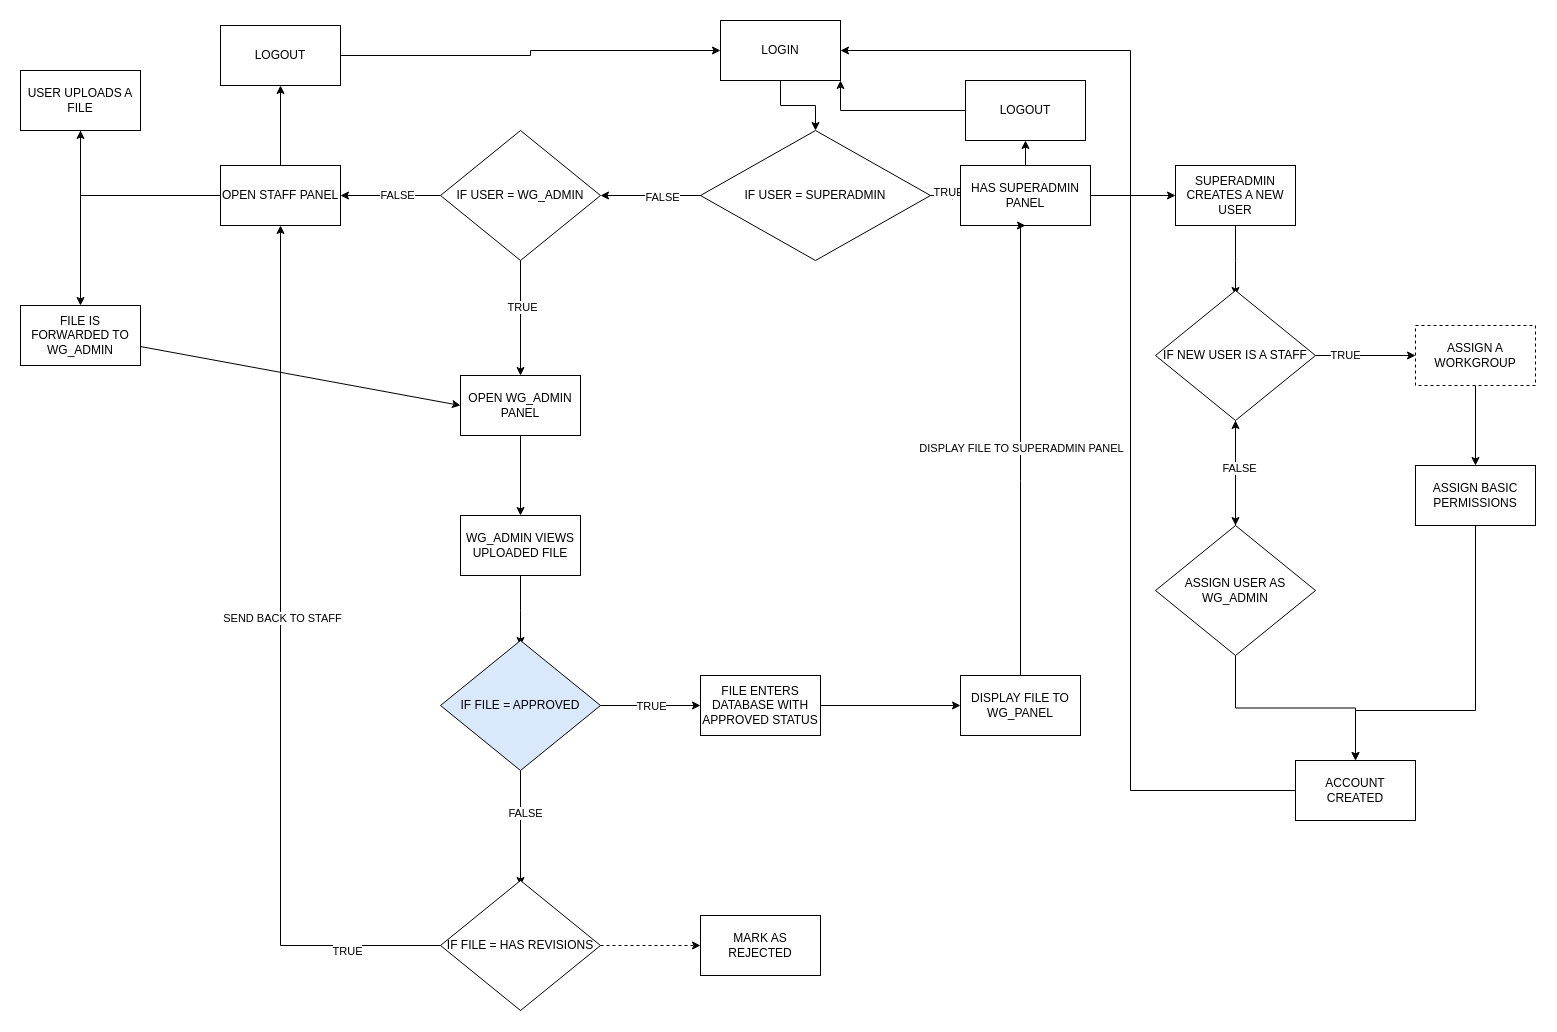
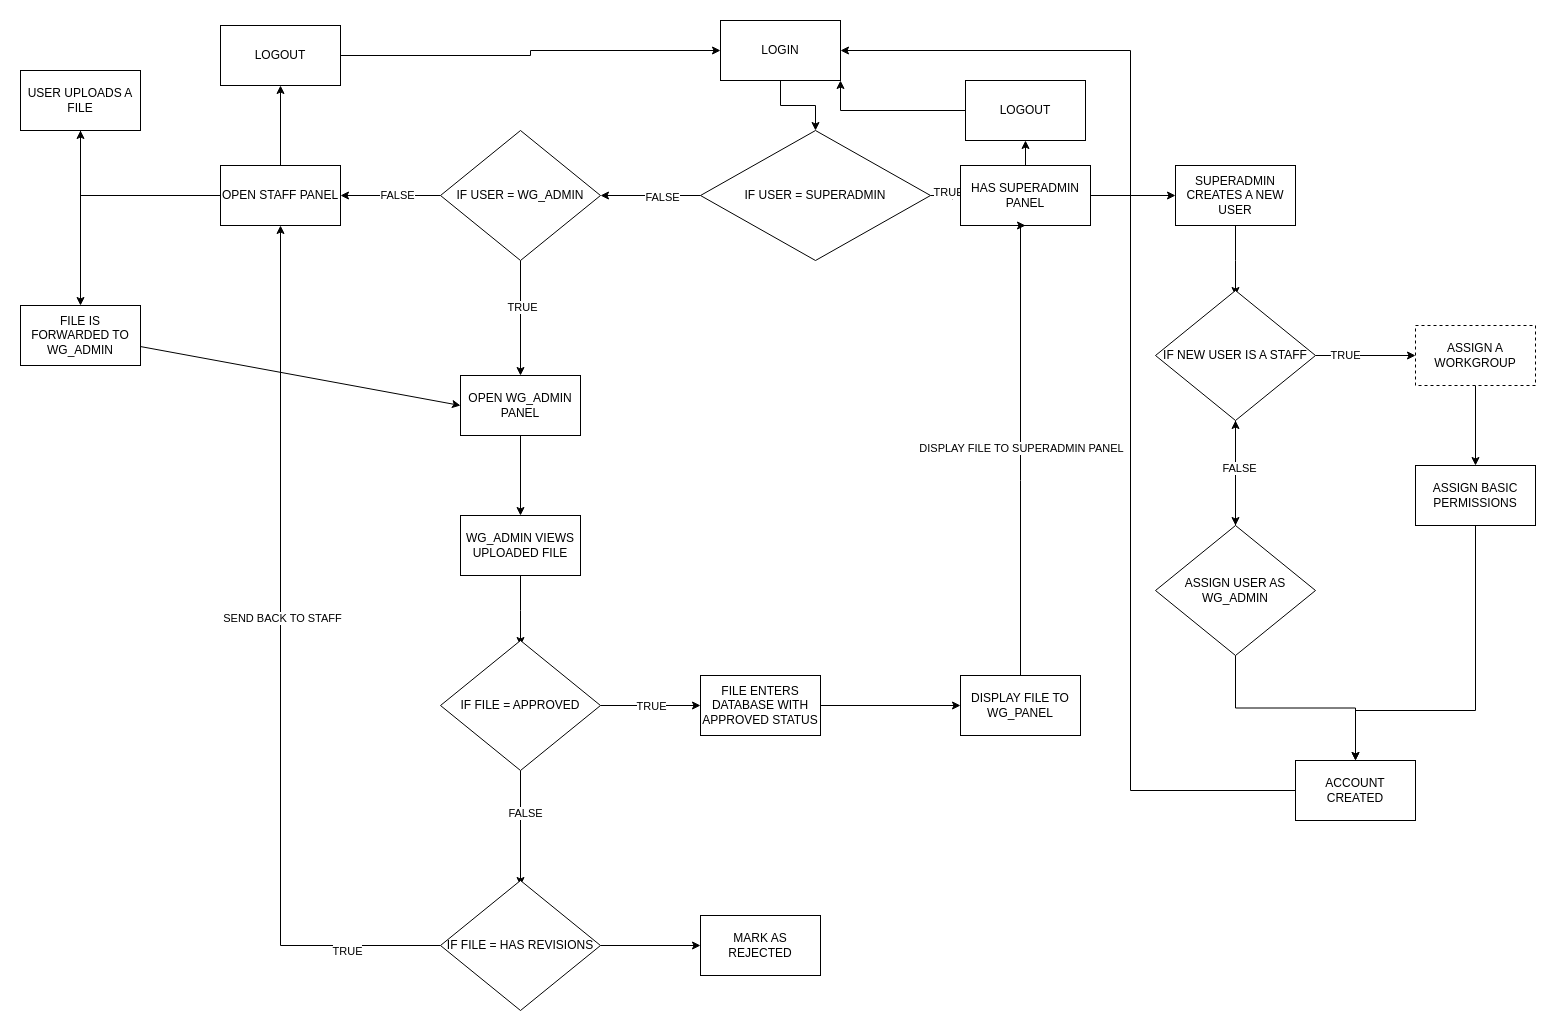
node "IF FILE = APPROVED": fillcolor #dae8fc -> #ffffff
edge "IF FILE = HAS REVISIONS" -> "MARK AS REJECTED": style dashed -> solid
